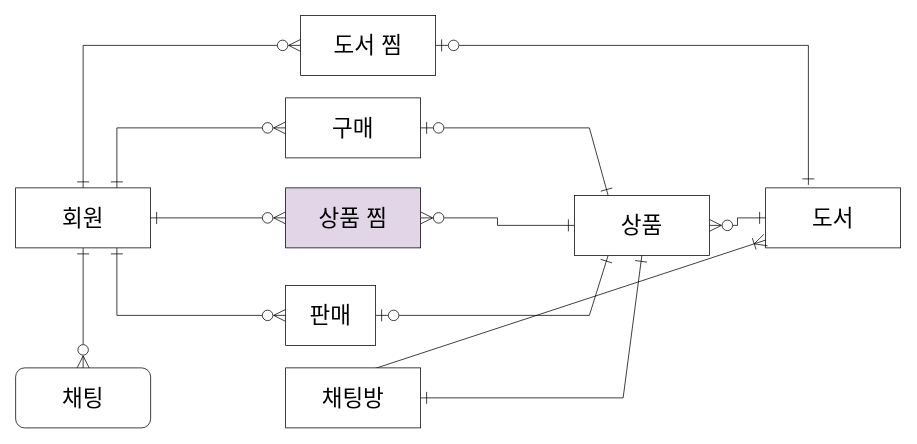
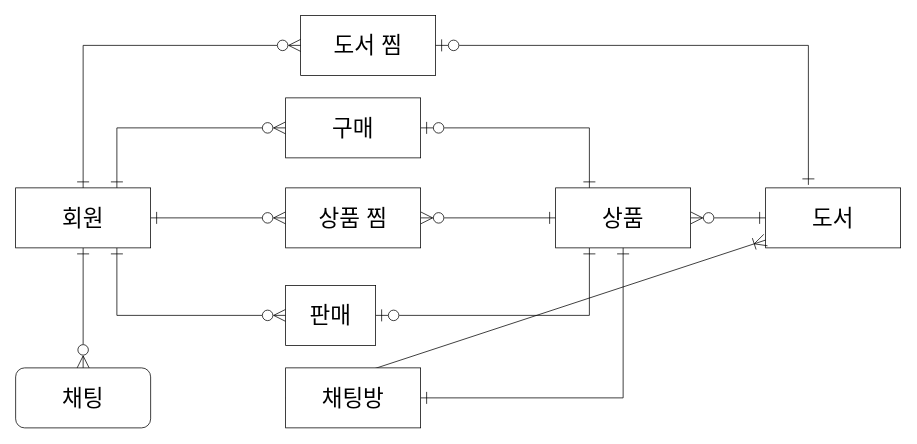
node "상품 찜": fillcolor #e1d5e7 -> #ffffff
node "상품": moved (642, 225) -> (623, 218)
